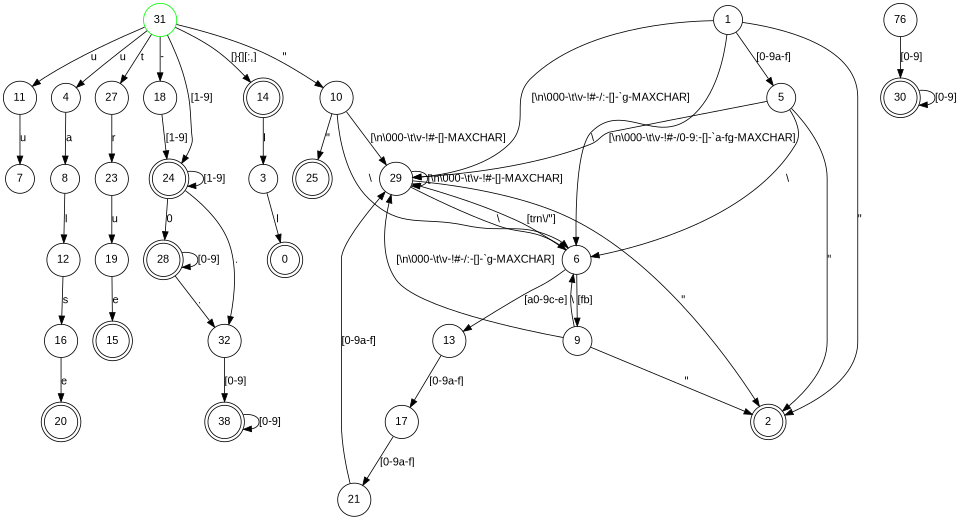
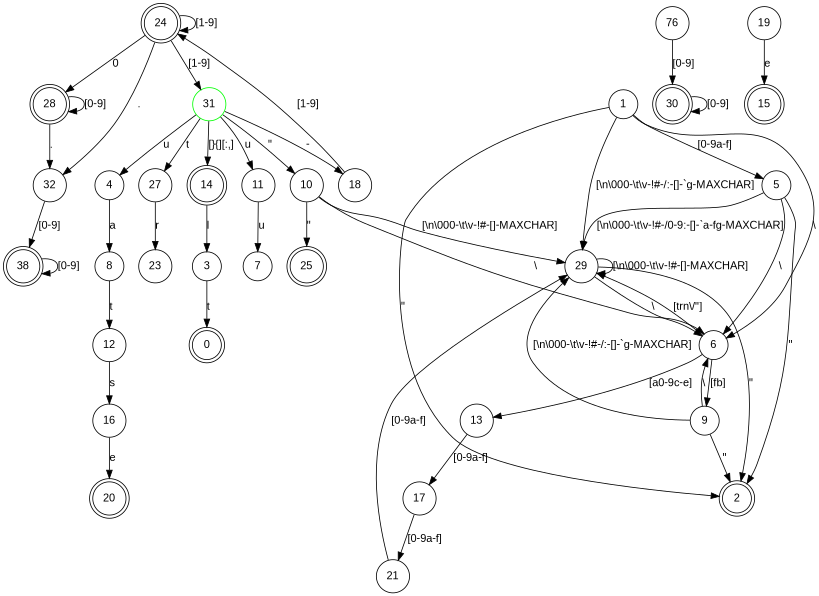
edge "31" -> "24": reversed
edge "23" -> "19": removed, label "u"
edge "8" -> "12": label "l" -> "t"
edge "3" -> "0": label "l" -> "t"
